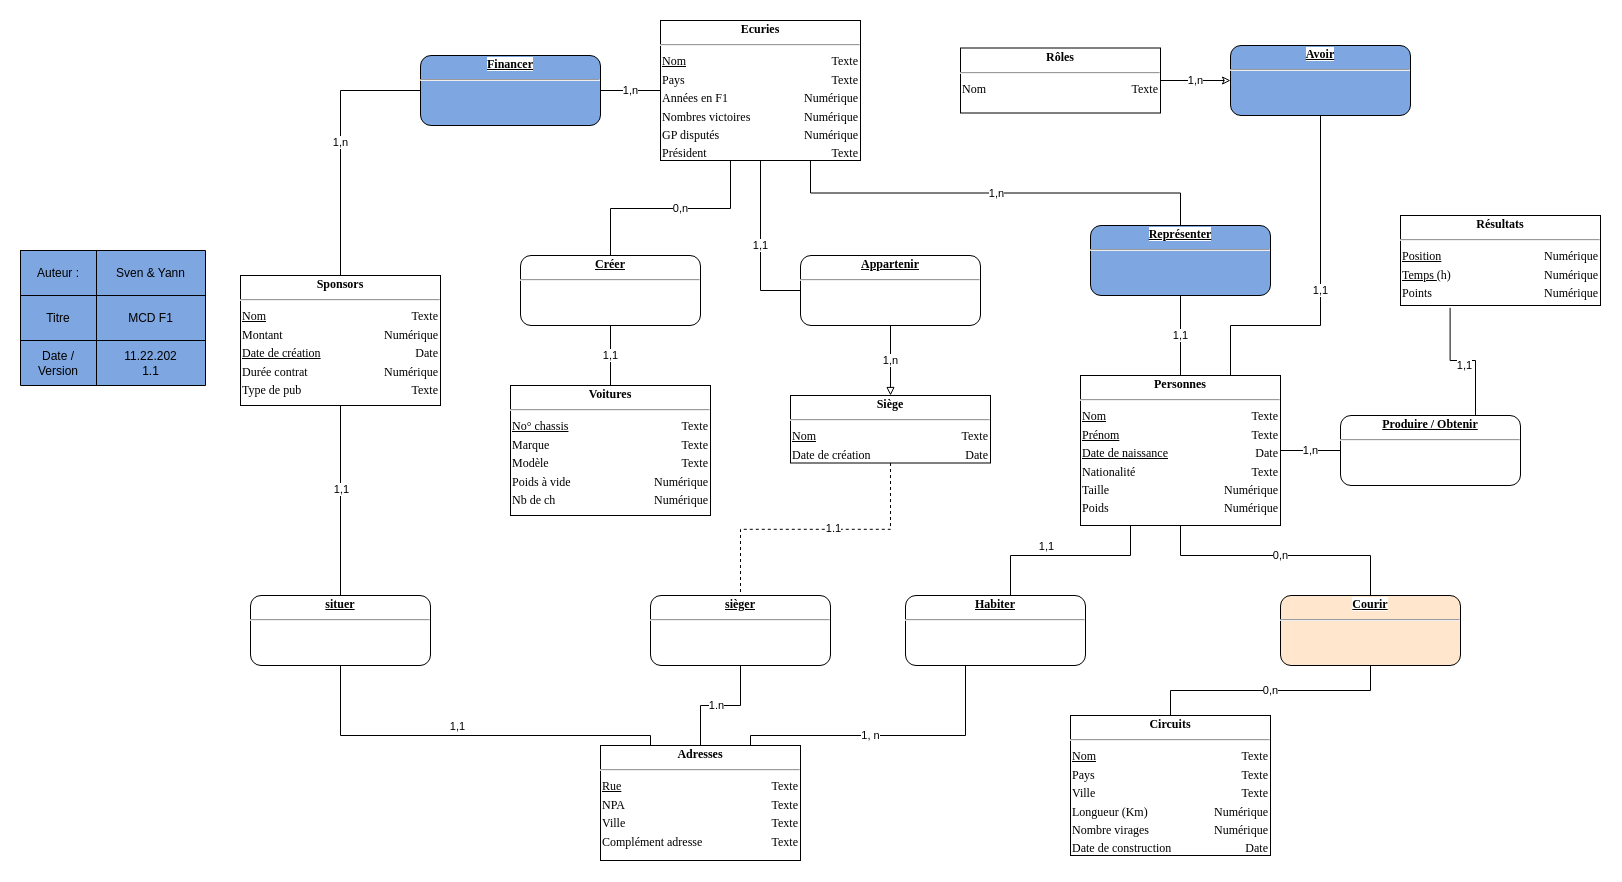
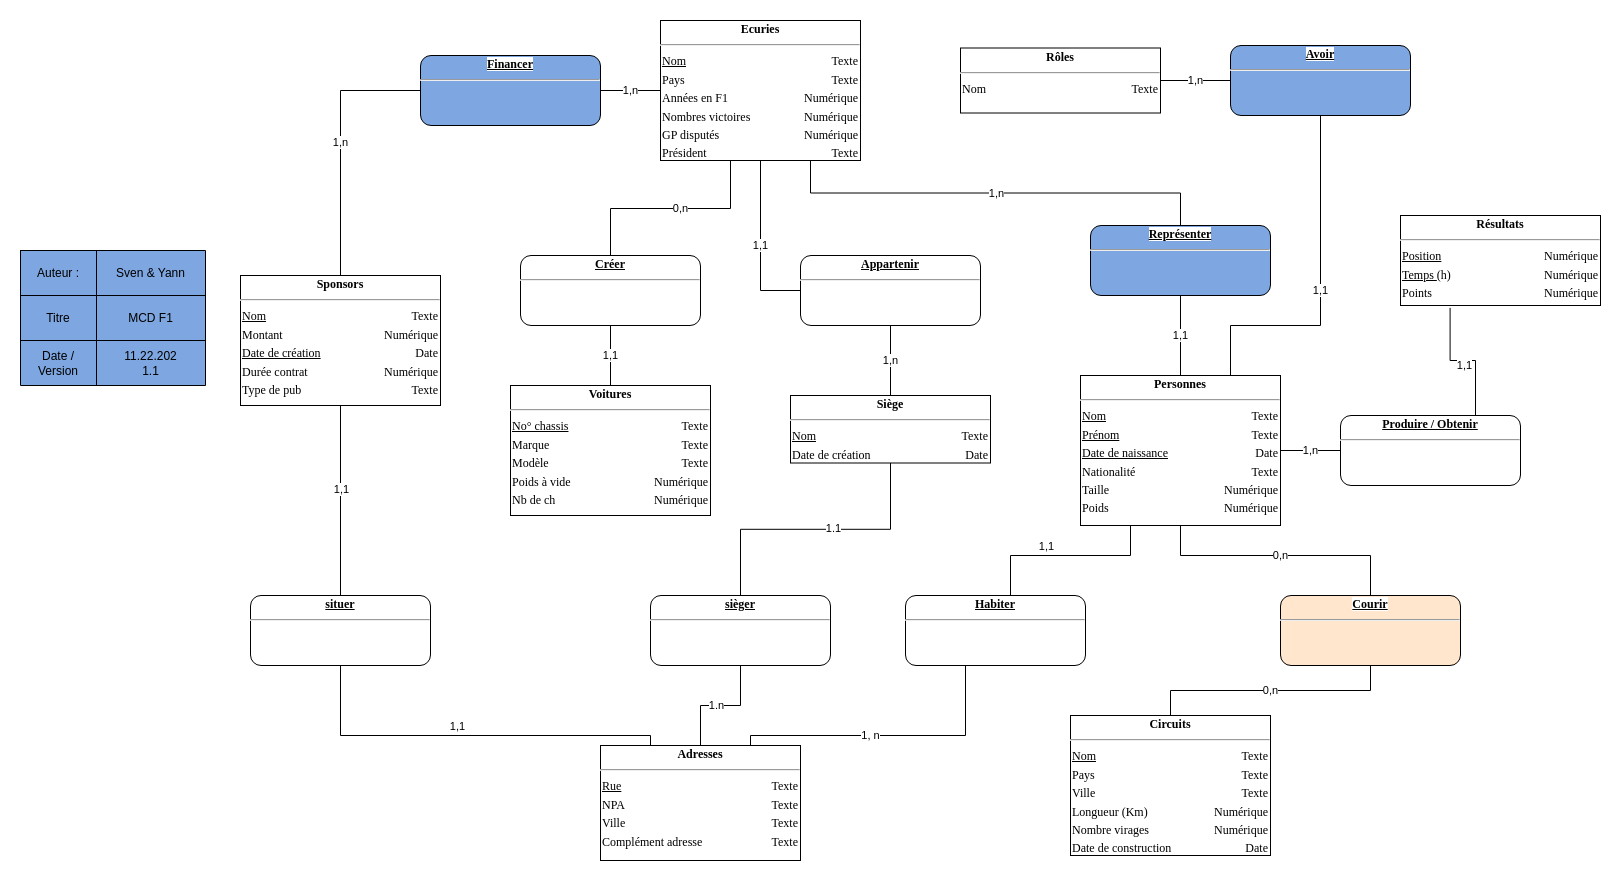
edge "Rôles Nom Texte" -> "Avoir": arrowhead classic -> none
edge "Appartenir" -> "Siège Nom Texte Date de création Date": arrowhead block -> none
edge "Siège Nom Texte Date de création Date" -- "sièger": style dashed -> solid
